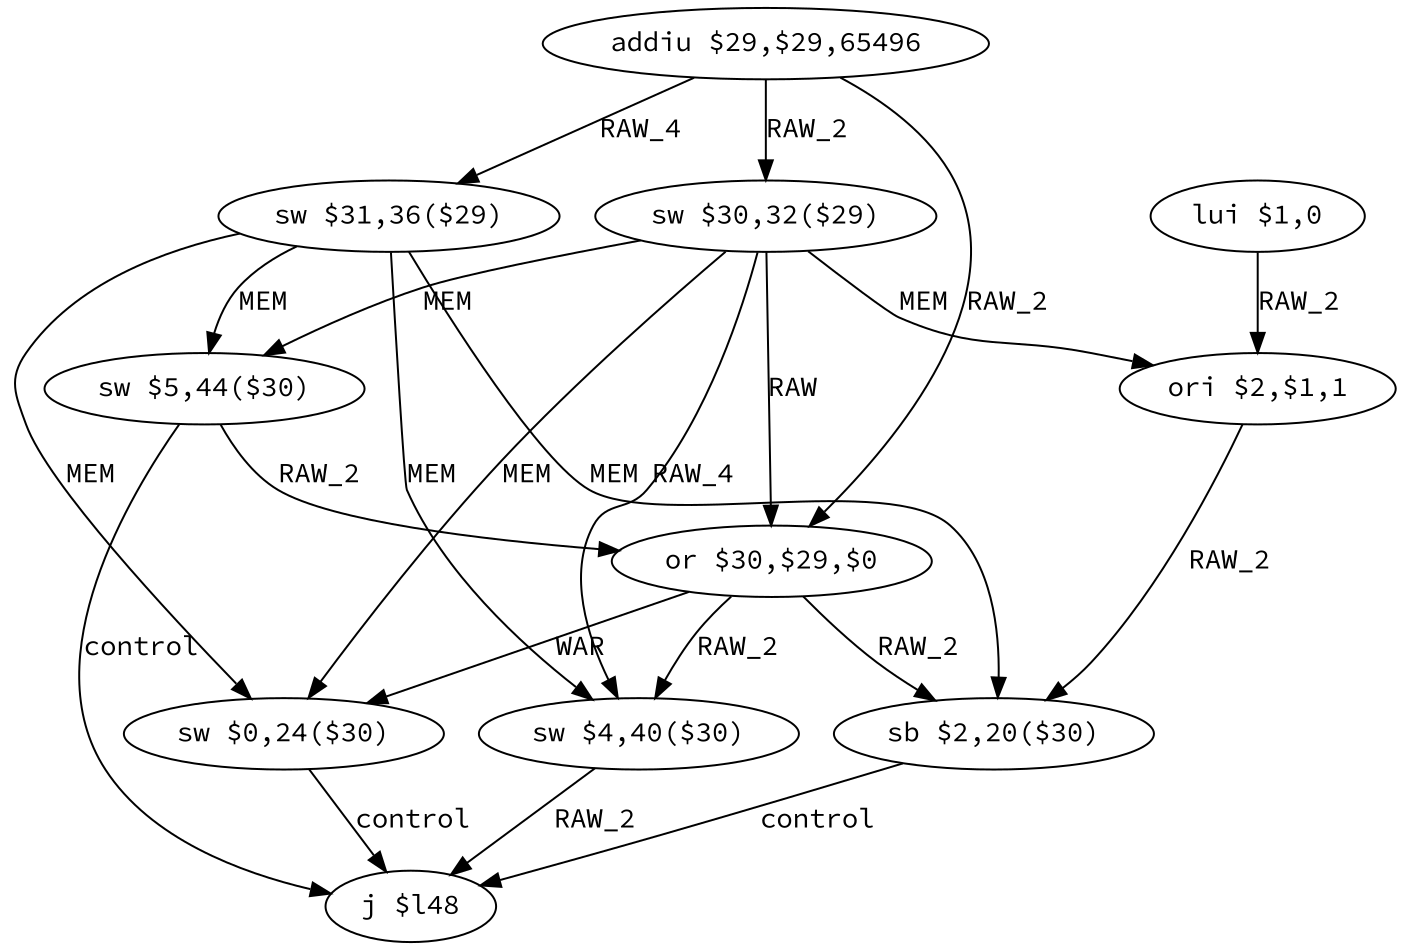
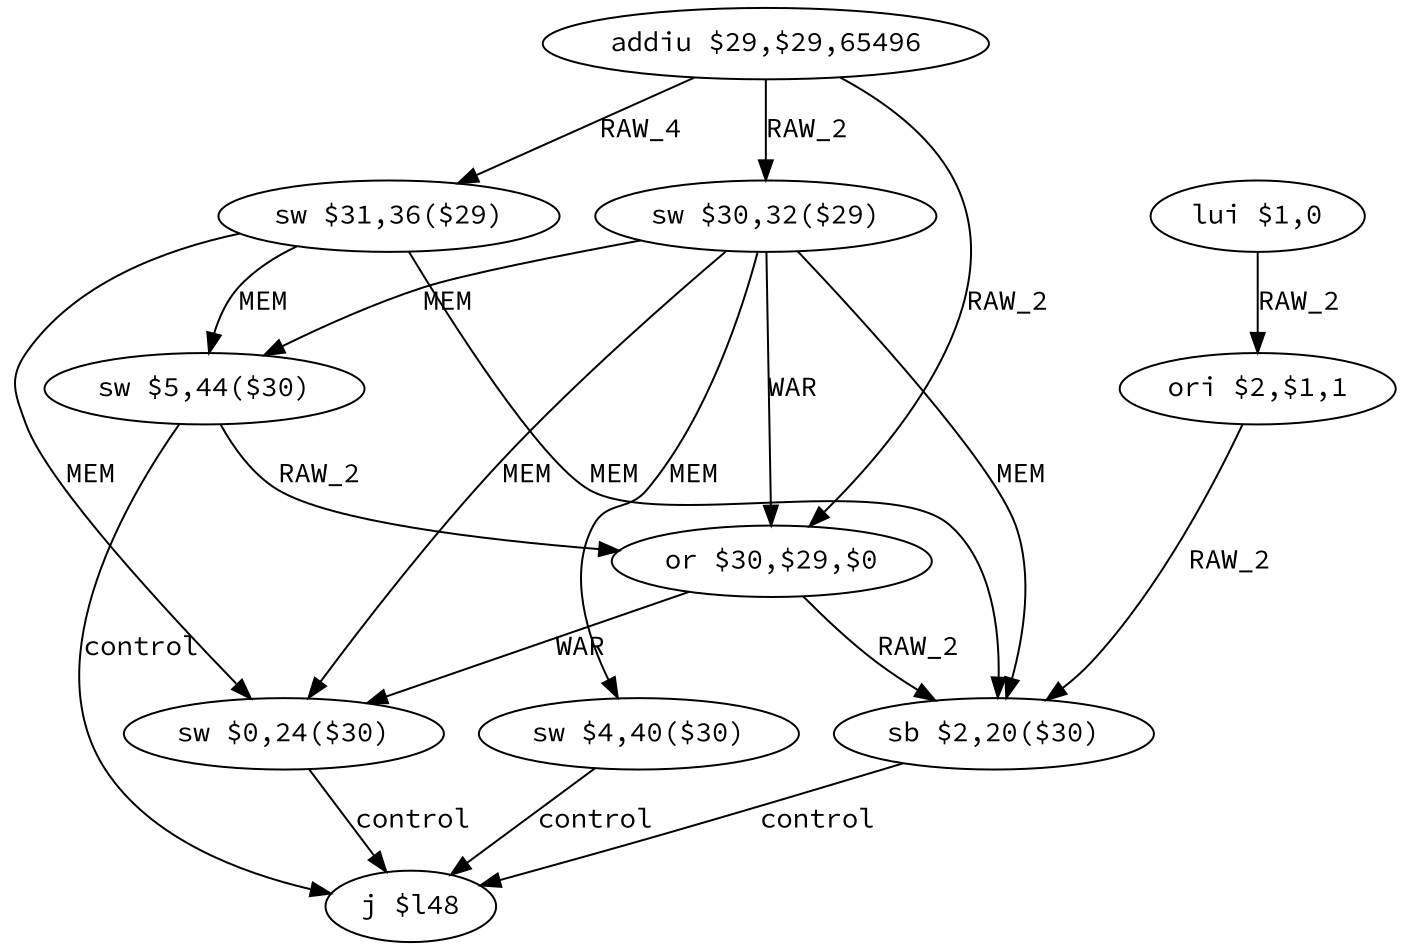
edge "sw $30,32($29)" -> "ori $2,$1,1": now "sw $30,32($29)" -> "sb $2,20($30)"
edge "sw $30,32($29)" -> "or $30,$29,$0": label "RAW" -> "WAR"
edge "sw $30,32($29)" -> "sw $4,40($30)": label "RAW_4" -> "MEM"
edge "sw $31,36($29)" -> "sw $4,40($30)": removed, label "MEM"
edge "or $30,$29,$0" -> "sw $4,40($30)": removed, label "RAW_2"
edge "sw $4,40($30)" -> "j $l48": label "RAW_2" -> "control"
